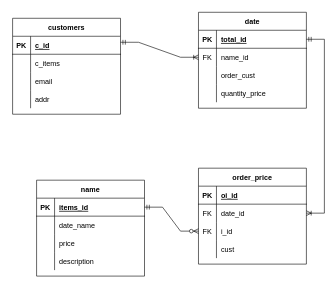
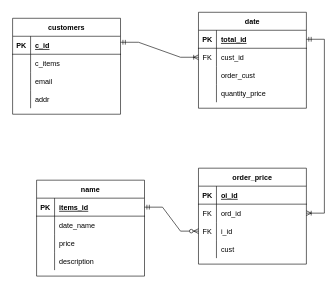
node "name_id": label "name_id" -> "cust_id"
node "date_id": label "date_id" -> "ord_id"
